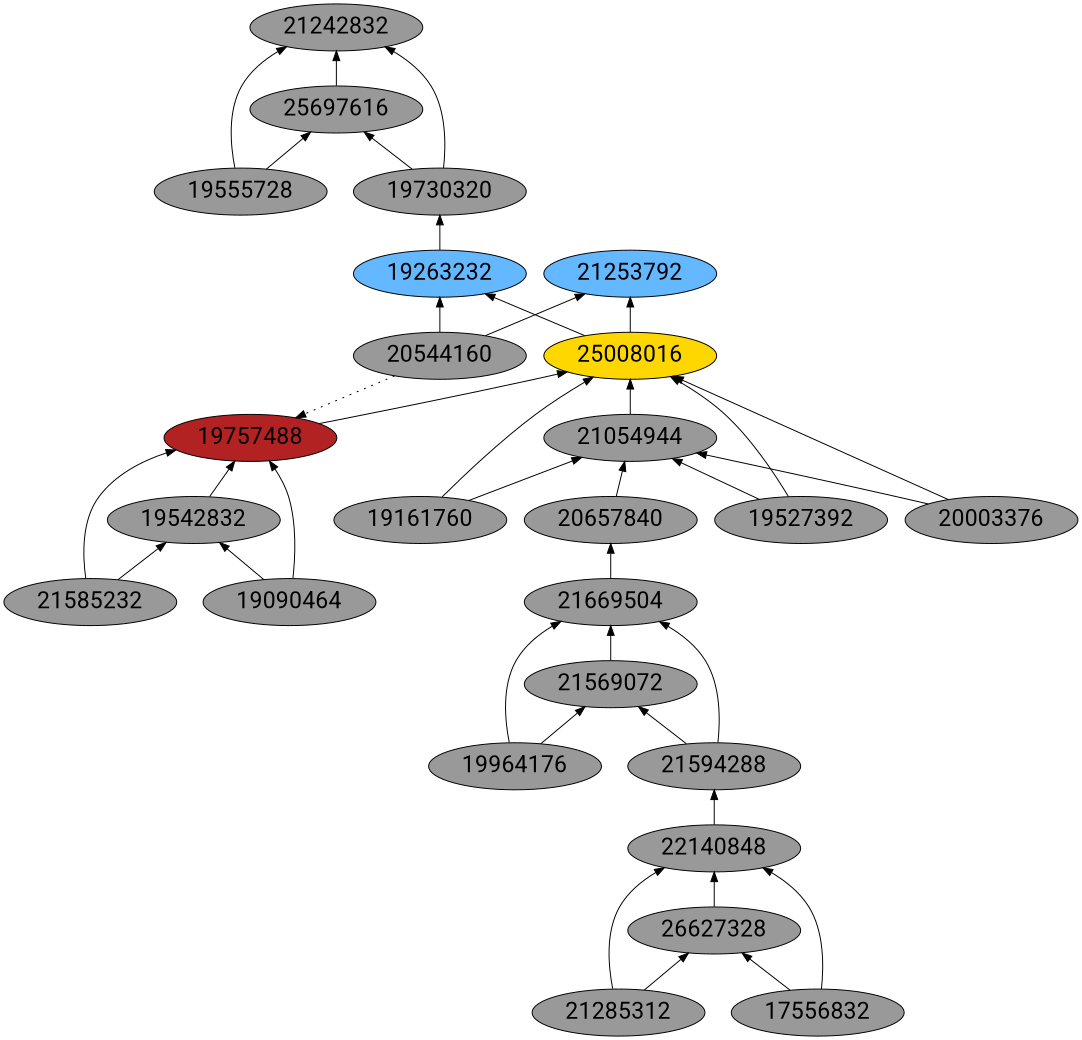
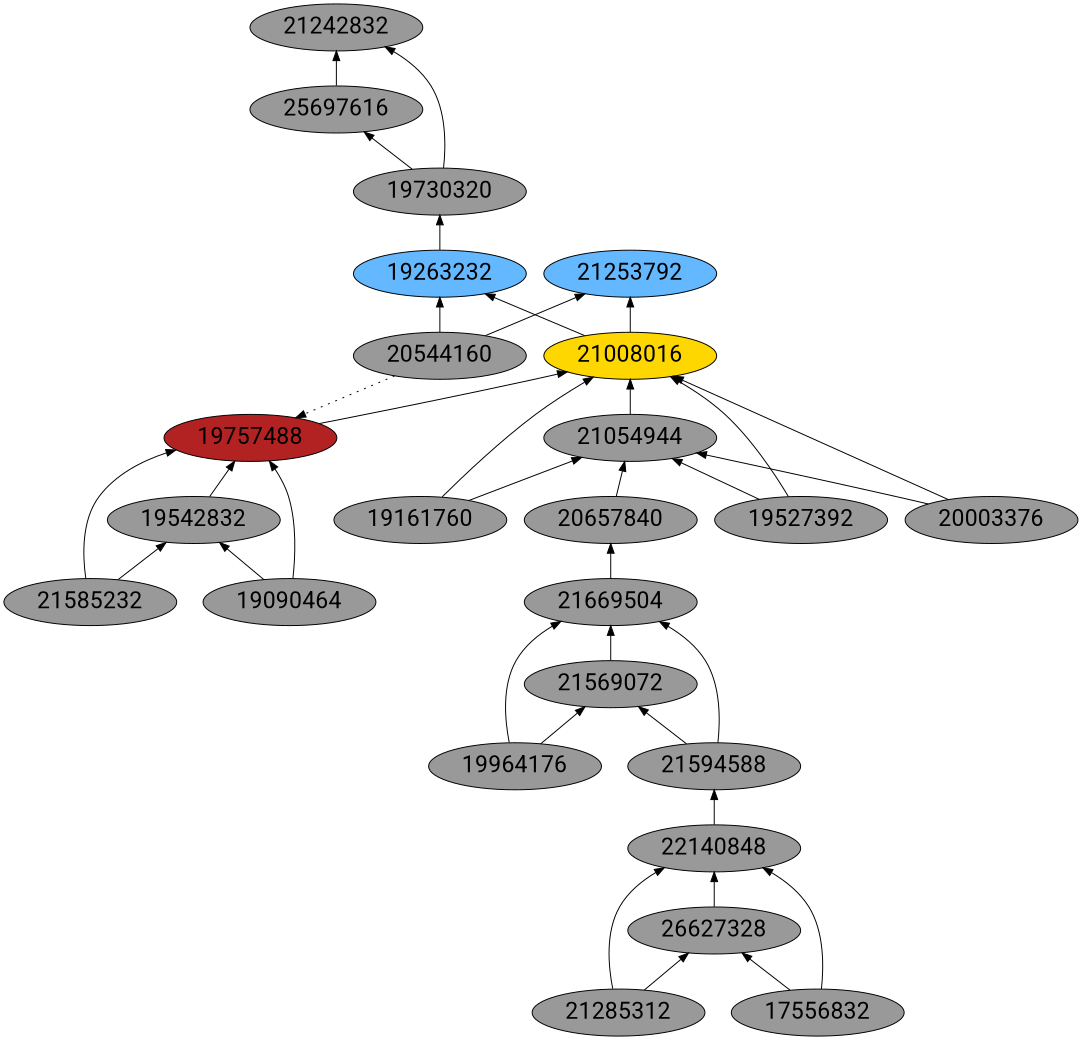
node "19555728": removed
node "25008016": label "25008016" -> "21008016"
node "21594288": label "21594288" -> "21594588"
